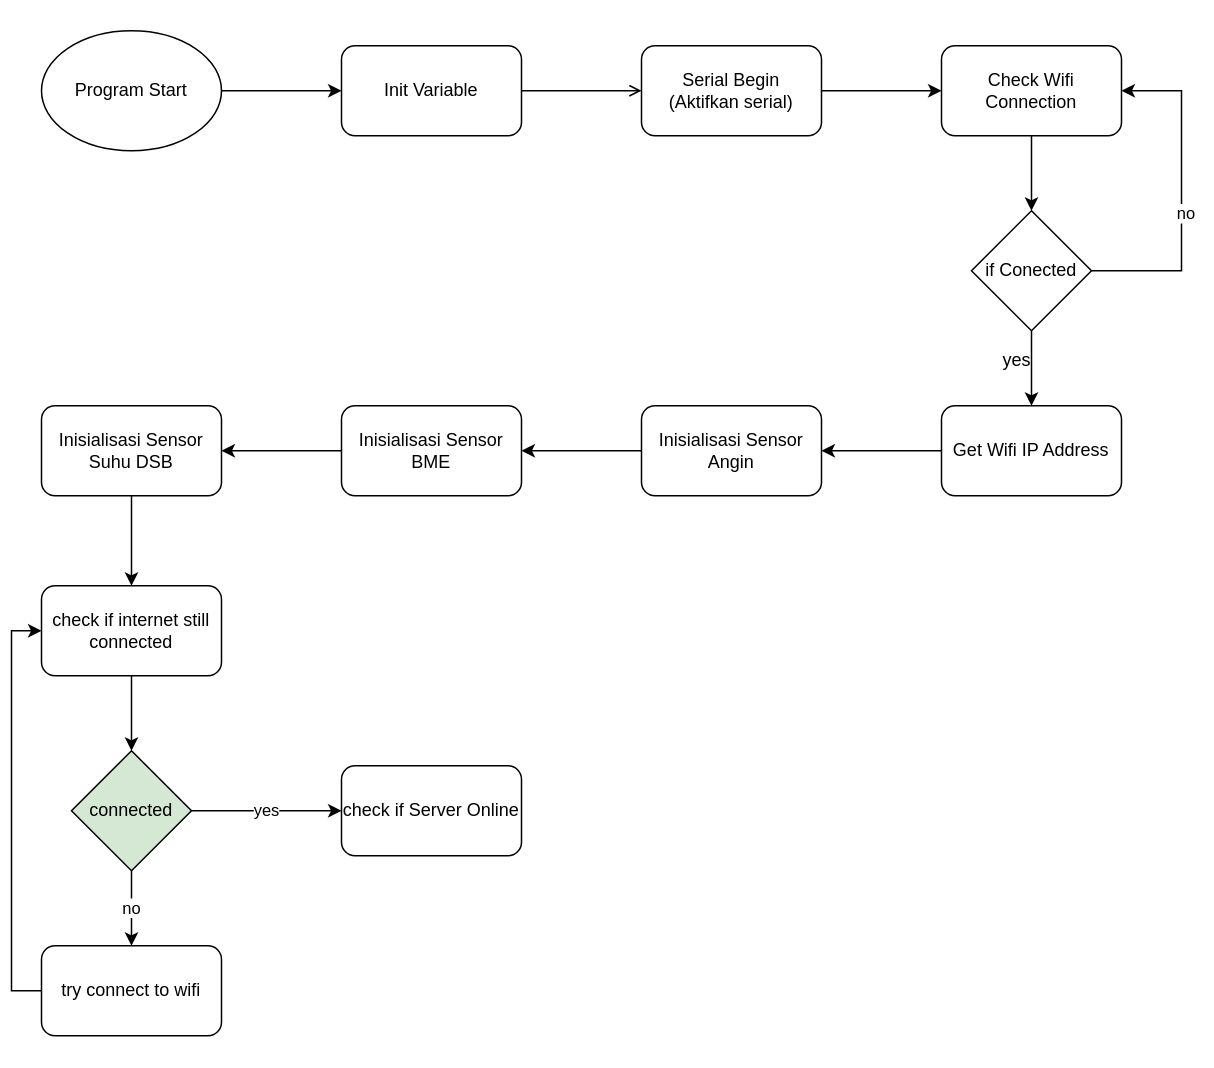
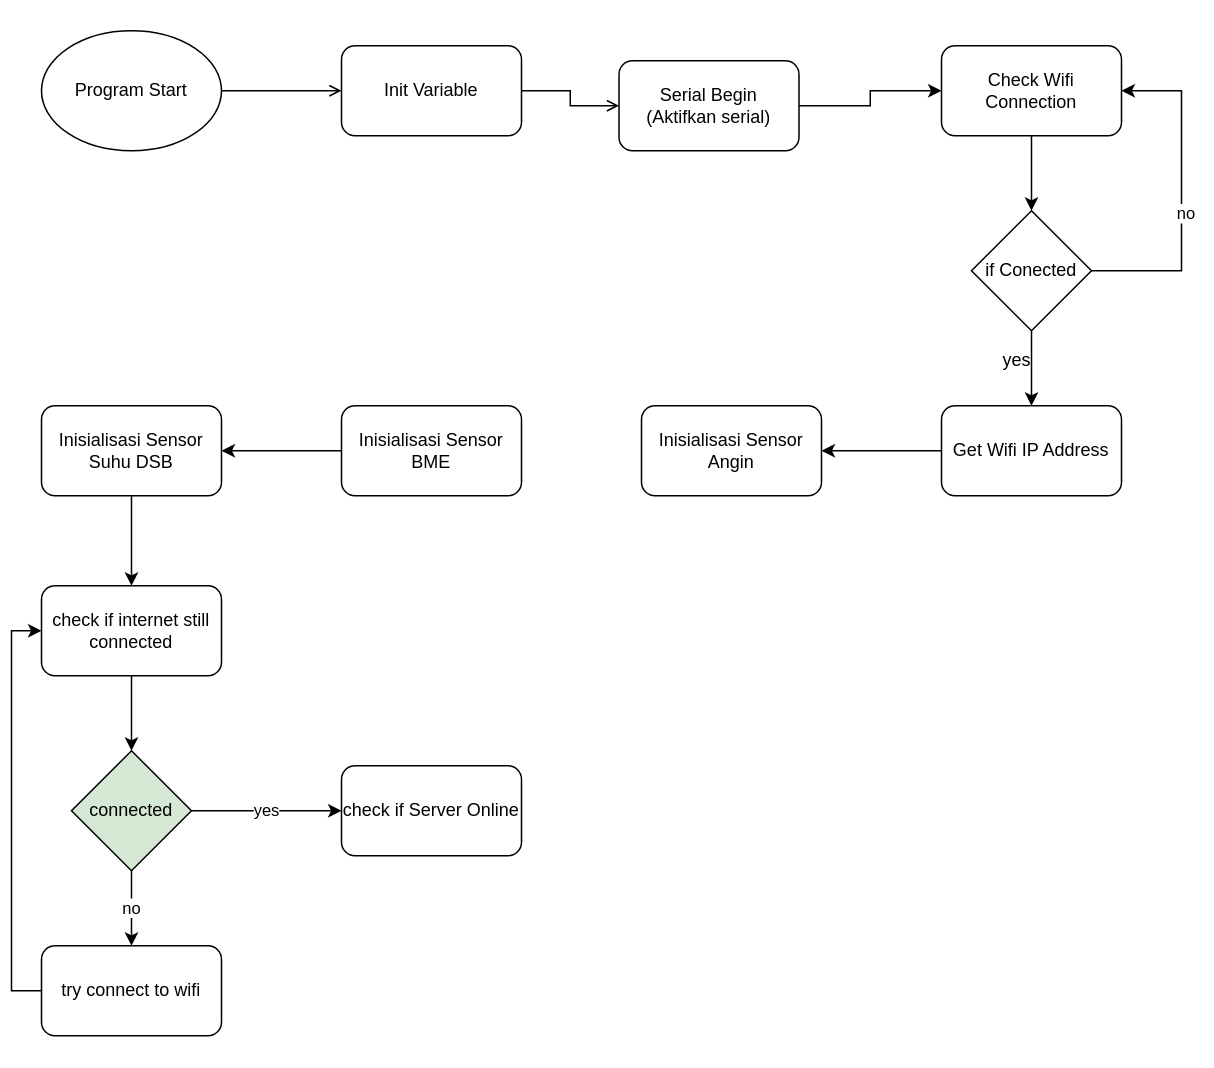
edge "Program Start" -> "Init Variable": arrowhead classic -> open
node "Serial Begin (Aktifkan serial)": moved (731, 91) -> (709, 106)
edge "Inisialisasi Sensor Angin" -> "Inisialisasi Sensor BME": removed
